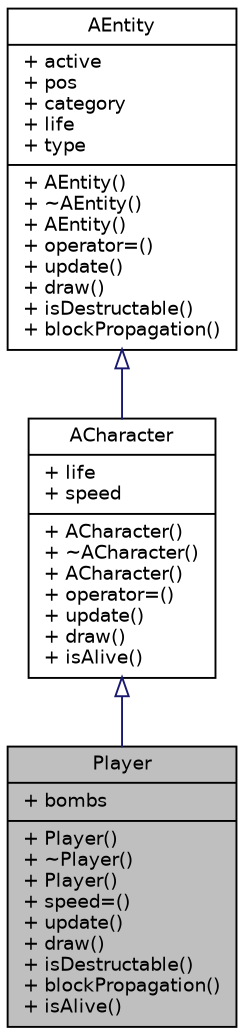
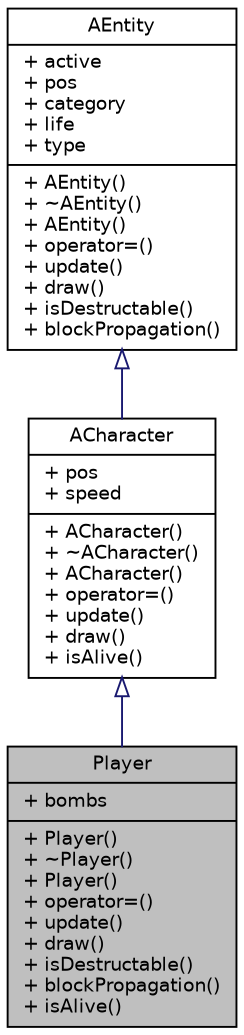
node "ACharacter": text "+ life" -> "+ pos"
node "Player": text "+ speed=()" -> "+ operator=()"
